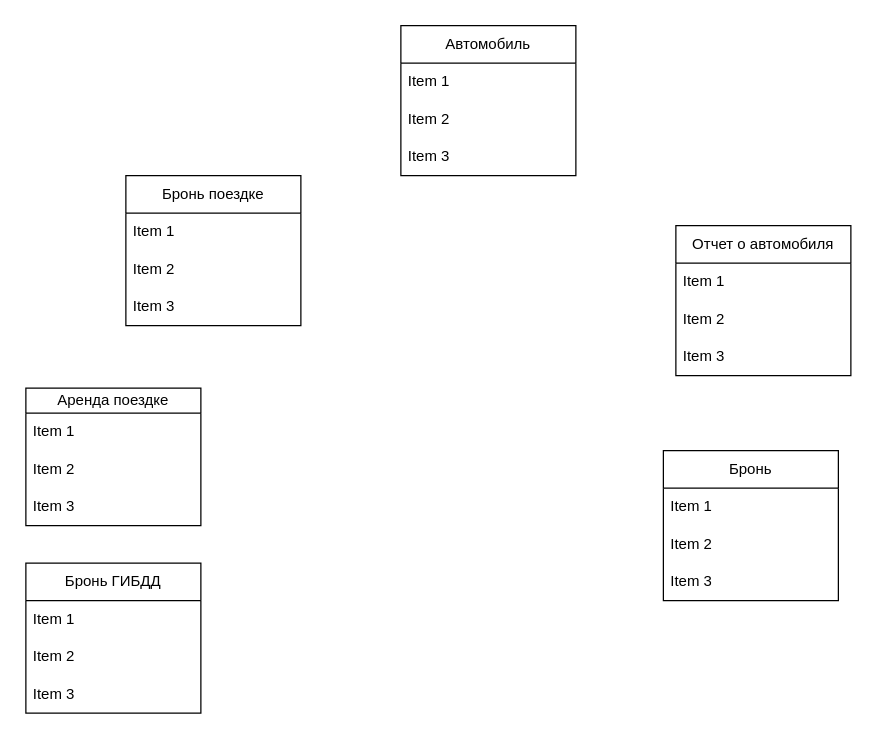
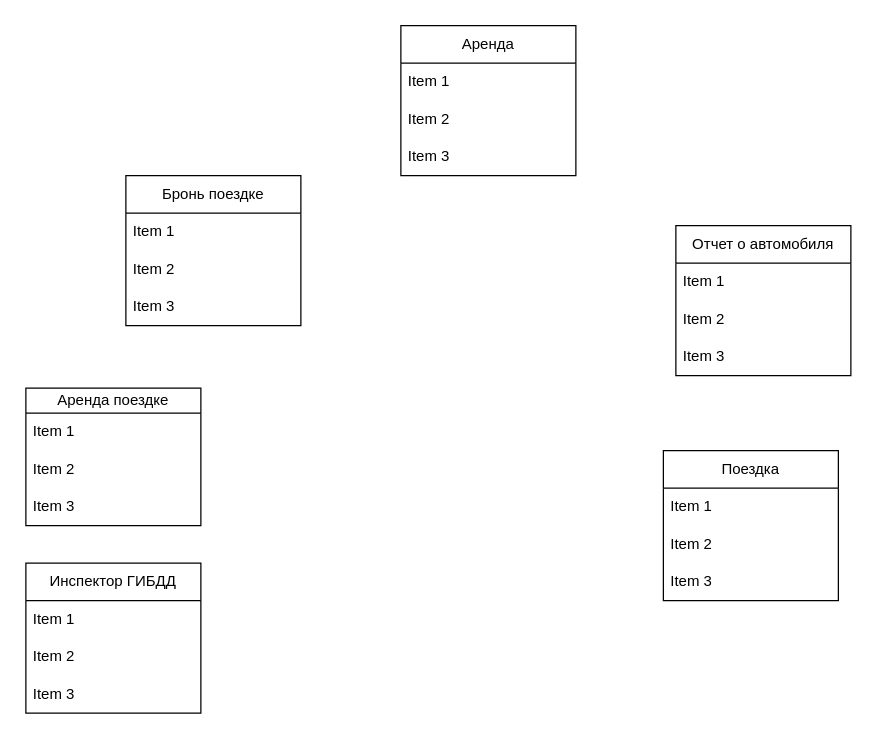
node "Автомобиль": label "Автомобиль" -> "Аренда"
node "Бронь": label "Бронь" -> "Поездка"
node "Бронь ГИБДД": label "Бронь ГИБДД" -> "Инспектор ГИБДД"
